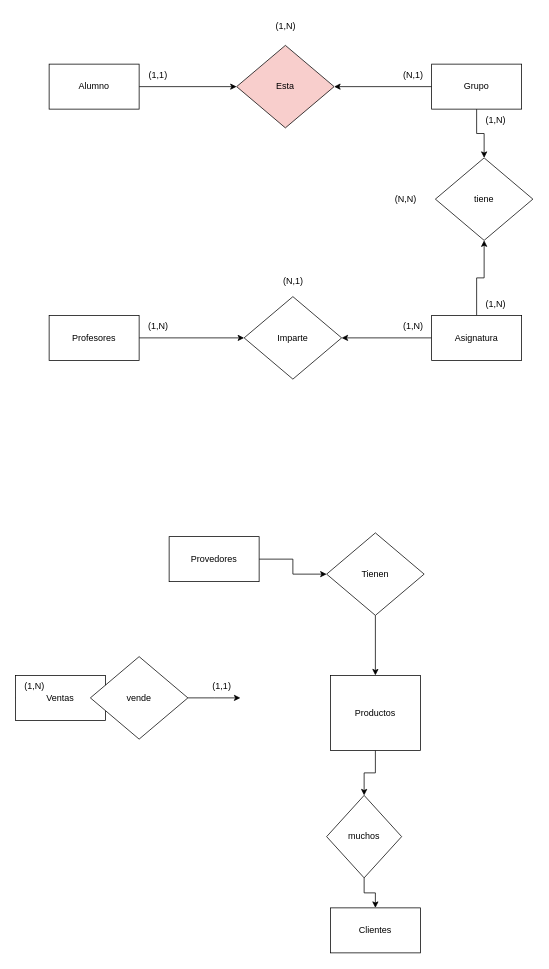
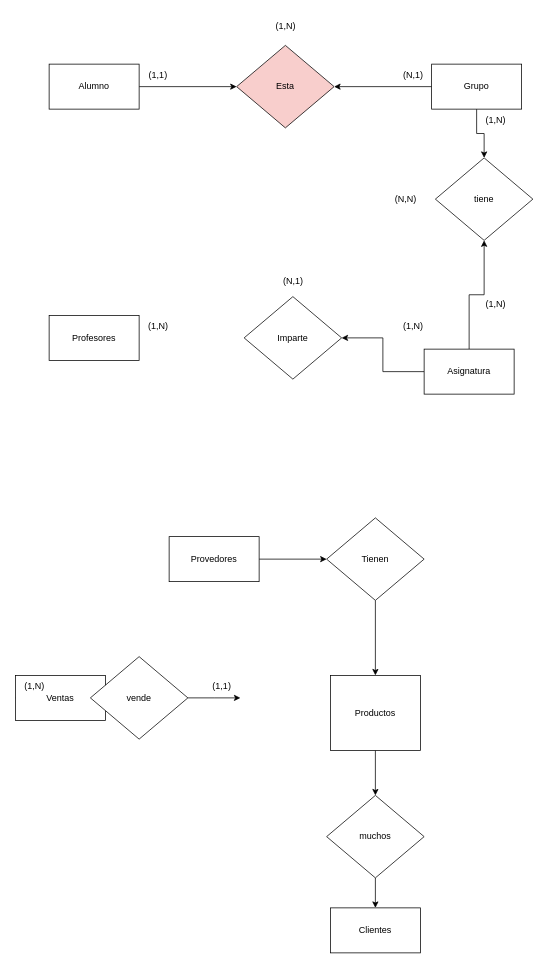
edge "Profesores" -> "Imparte": removed
node "Asignatura": moved (477, 338) -> (469, 372)
node "Tienen": moved (375, 574) -> (375, 559)
node "muchos": size 75x83 -> 98x83
